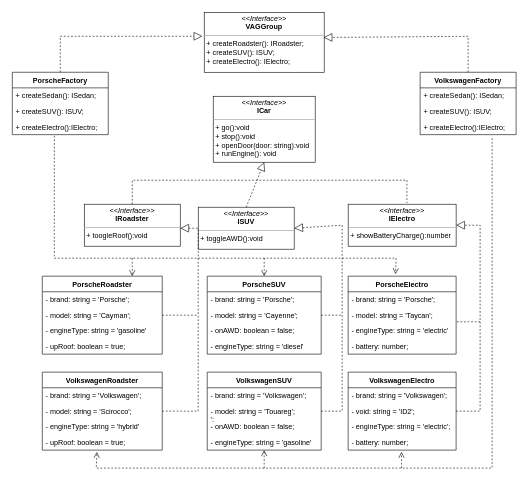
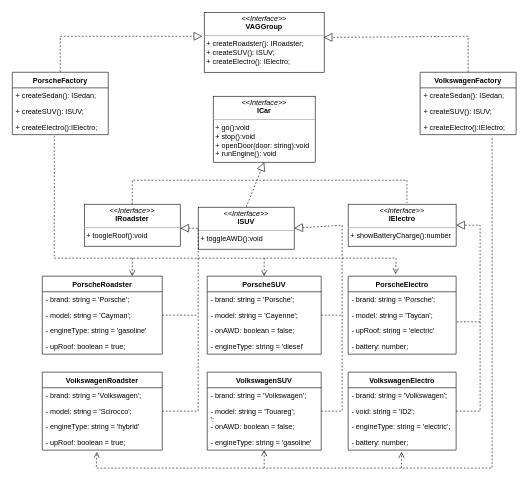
node "- engineType: string = 'electric'": label "- engineType: string = 'electric'" -> "- upRoof: string = 'electric'"
